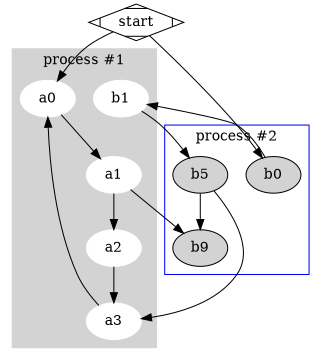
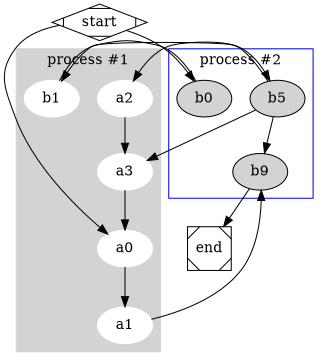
edge "a1" -> "a2": now "b5" -> "a2"
node "end": added
